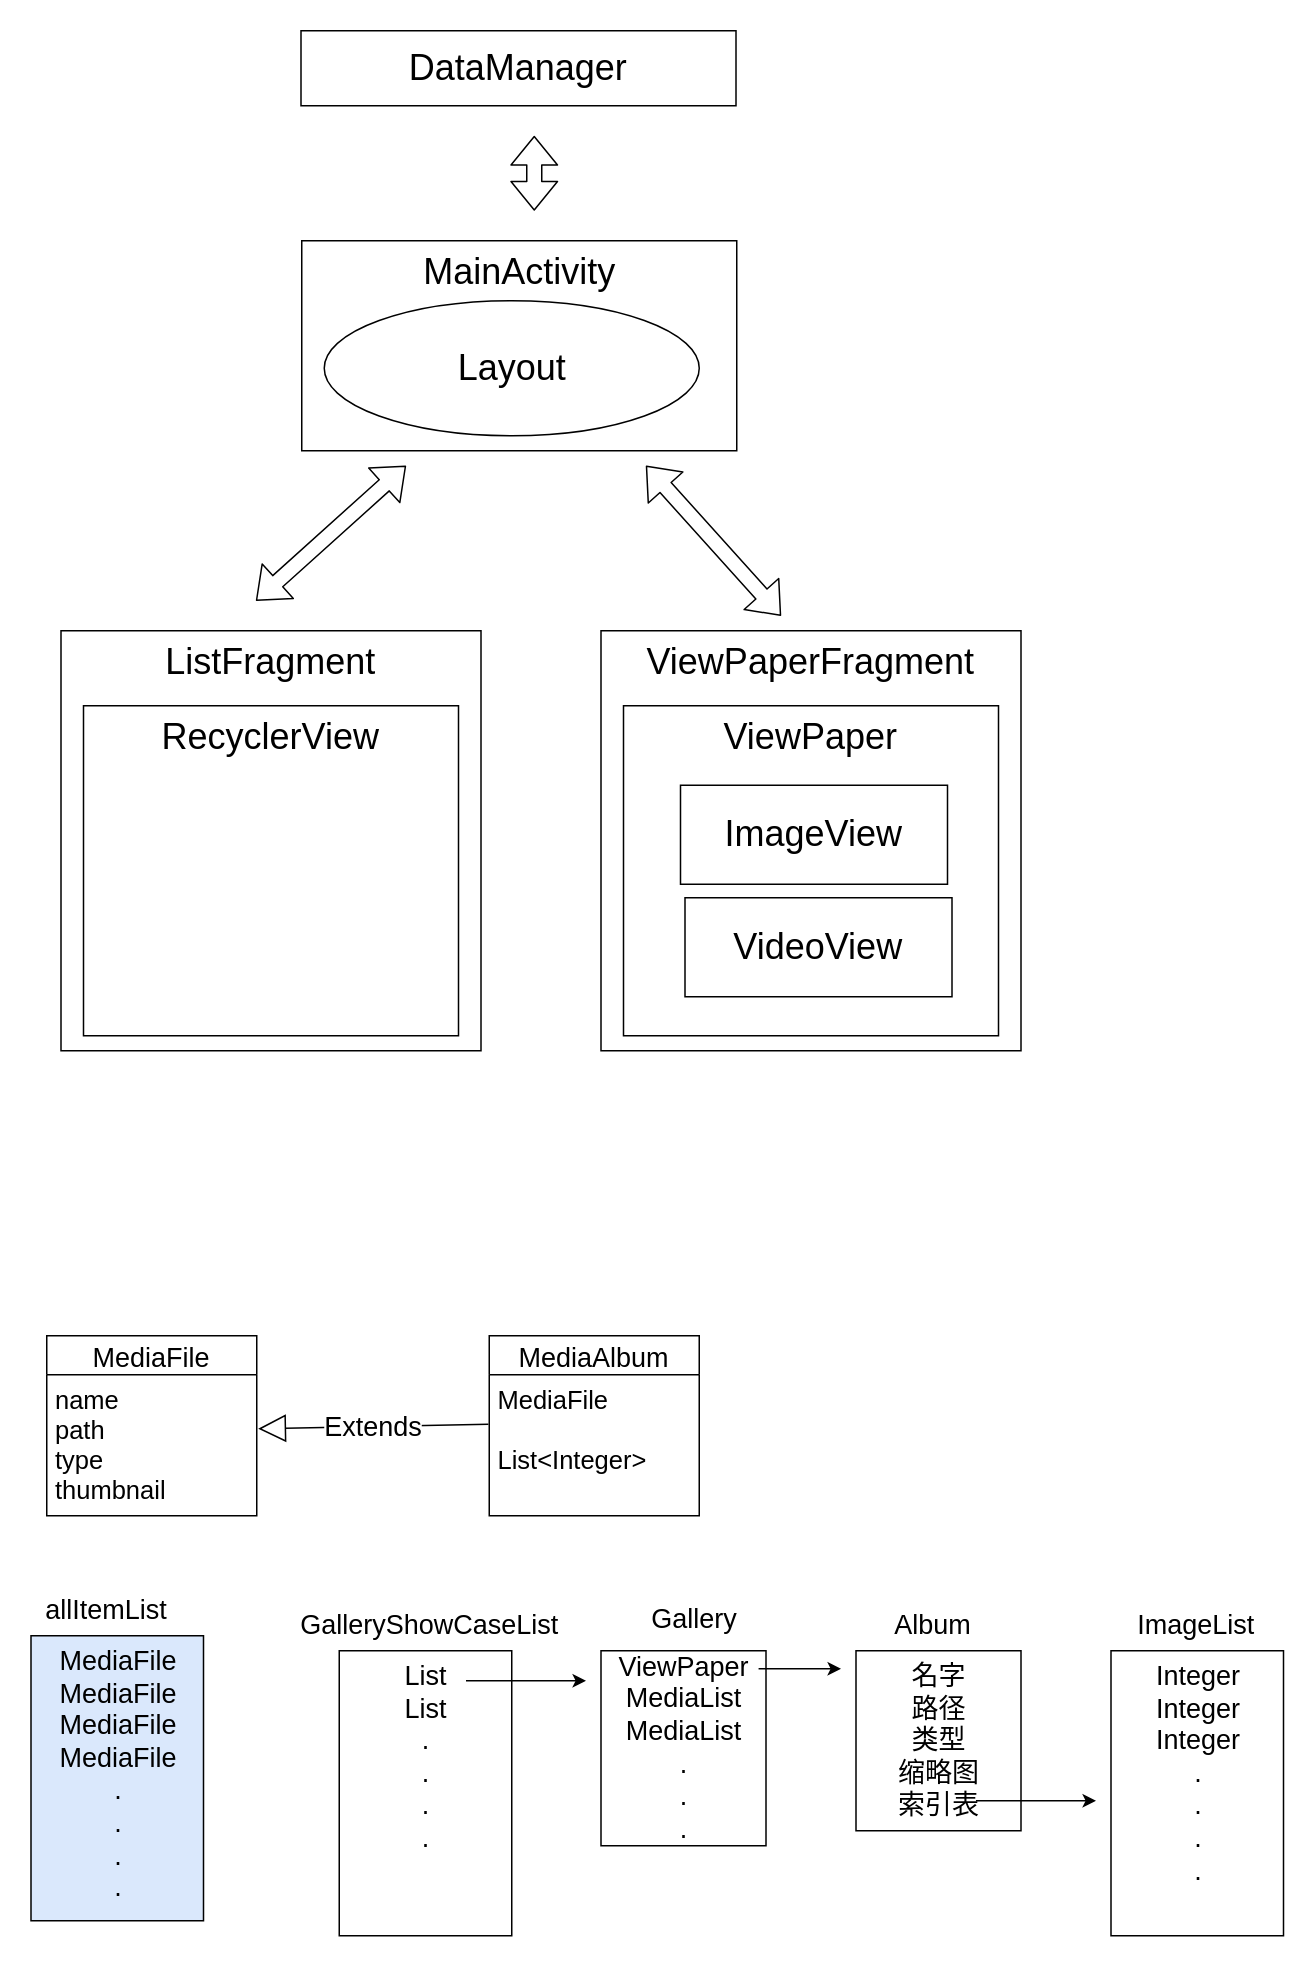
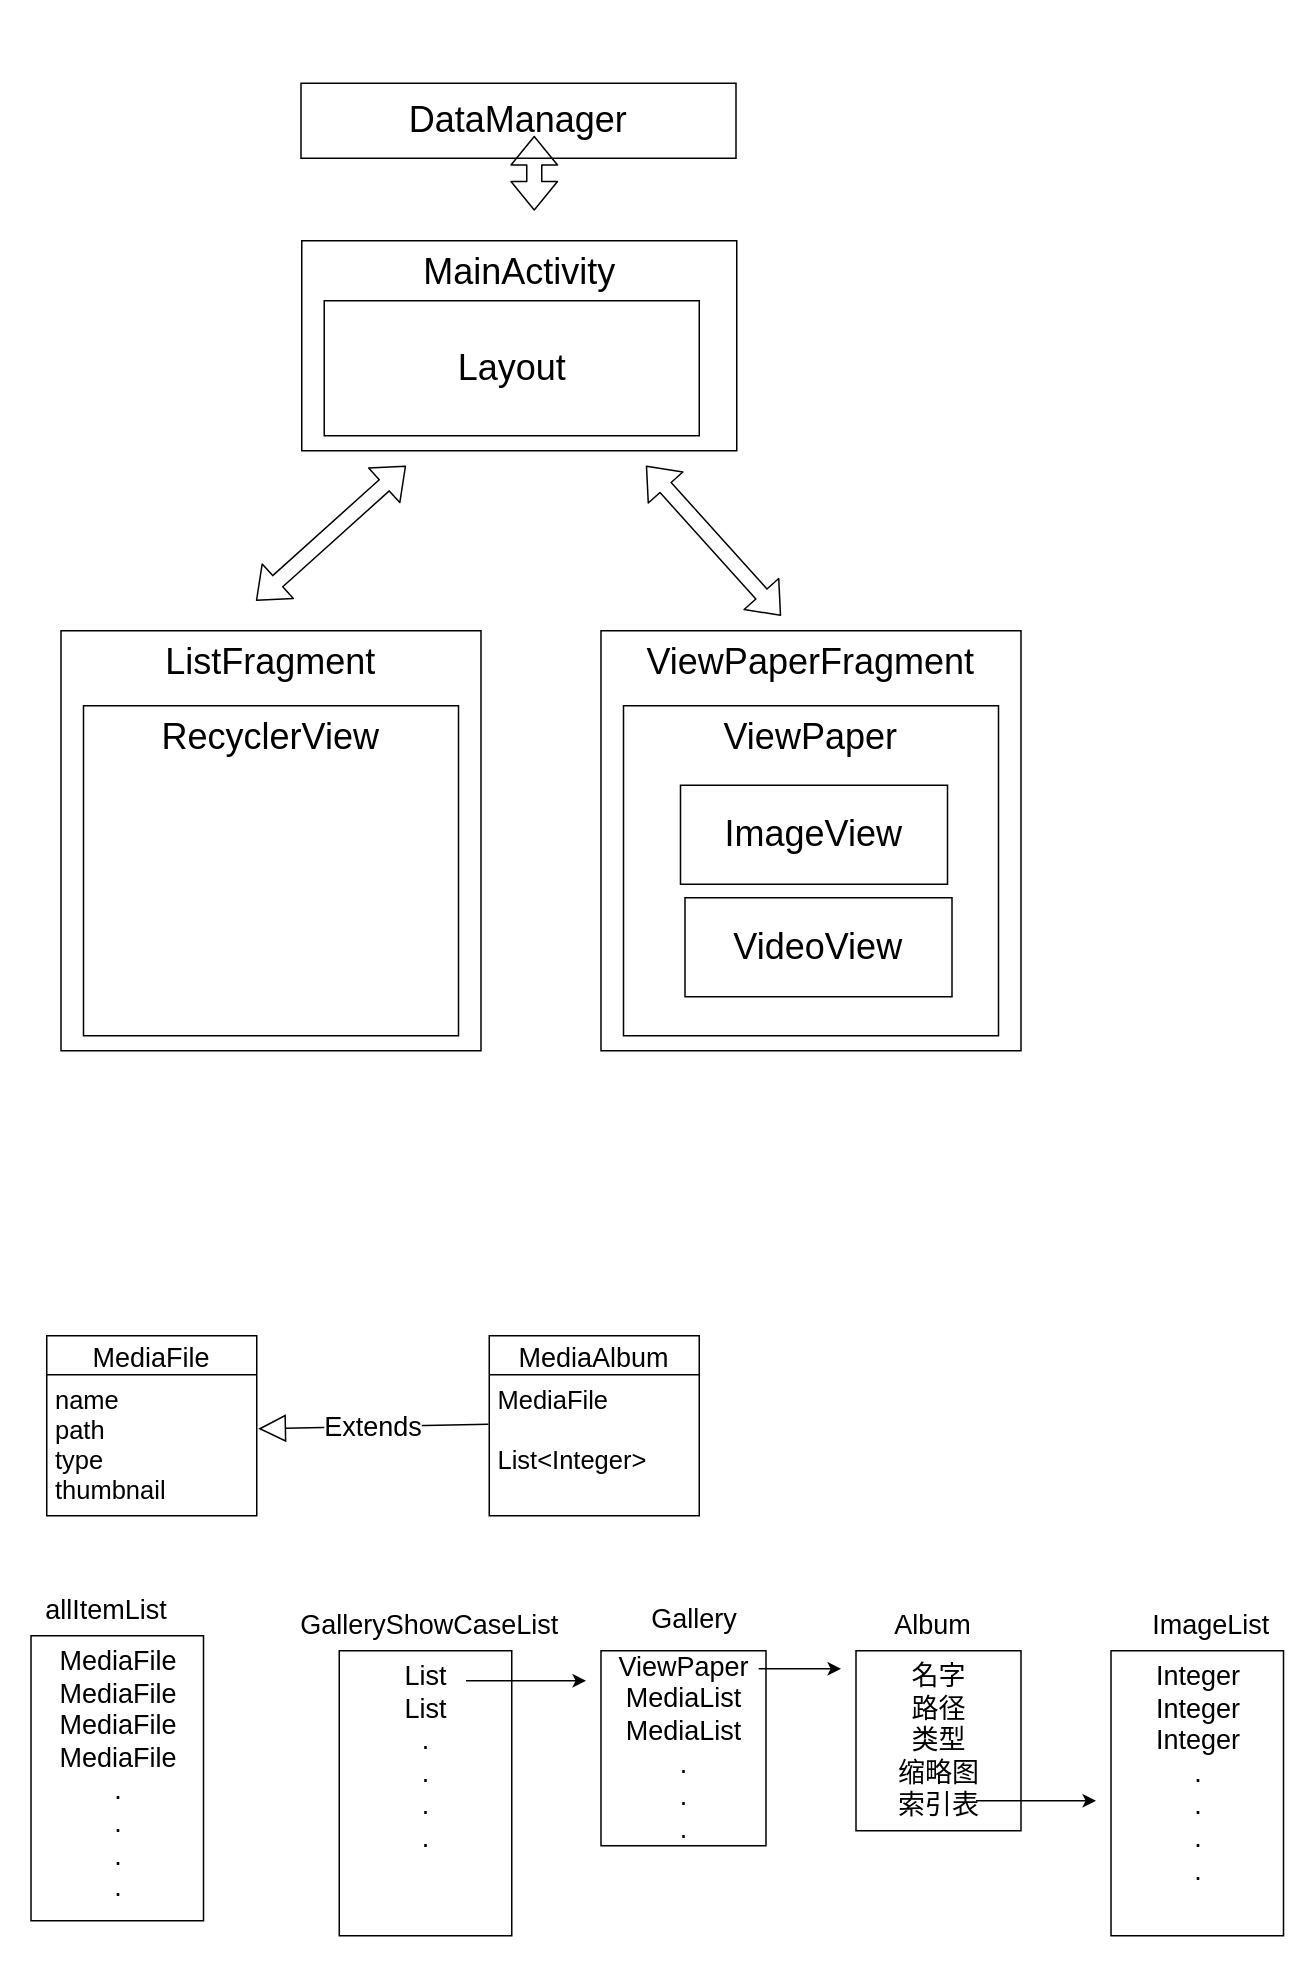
node "DataManager": moved (518, 68) -> (518, 121)
node "Layout": shape ellipse -> rectangle
node "ImageList": moved (1202, 1621) -> (1217, 1621)
node "MediaFile MediaFile MediaFile MediaFile . . . .": fillcolor #dae8fc -> #ffffff
